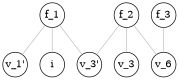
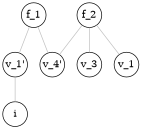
node "f_3": removed
edge "f_1" -- "i": now "v_1'" -- "i"
node "v_3'": label "v_3'" -> "v_4'"
node "v_6": label "v_6" -> "v_1"
